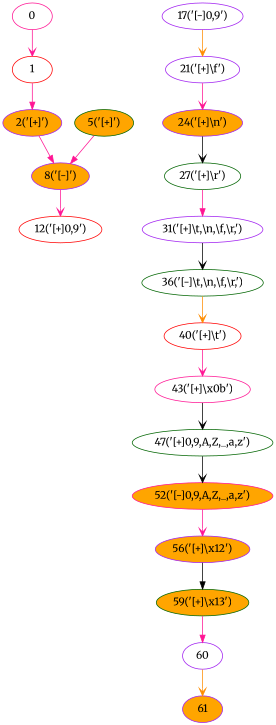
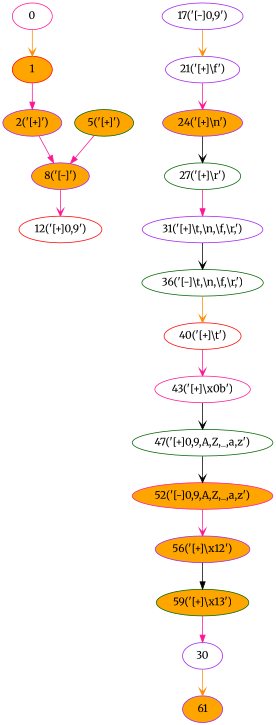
edge "0" -> "1": color deeppink -> darkorange
node "1": fillcolor white -> orange
node "60": label "60" -> "30"
